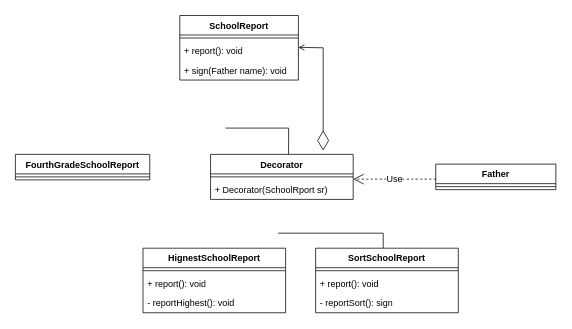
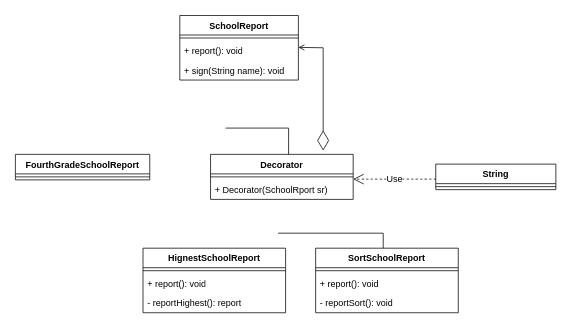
node "+ sign(Father name): void": label "+ sign(Father name): void" -> "+ sign(String name): void"
node "Father": label "Father" -> "String"
node "- reportHighest(): void": label "- reportHighest(): void" -> "- reportHighest(): report"
node "- reportSort(): sign": label "- reportSort(): sign" -> "- reportSort(): void"
